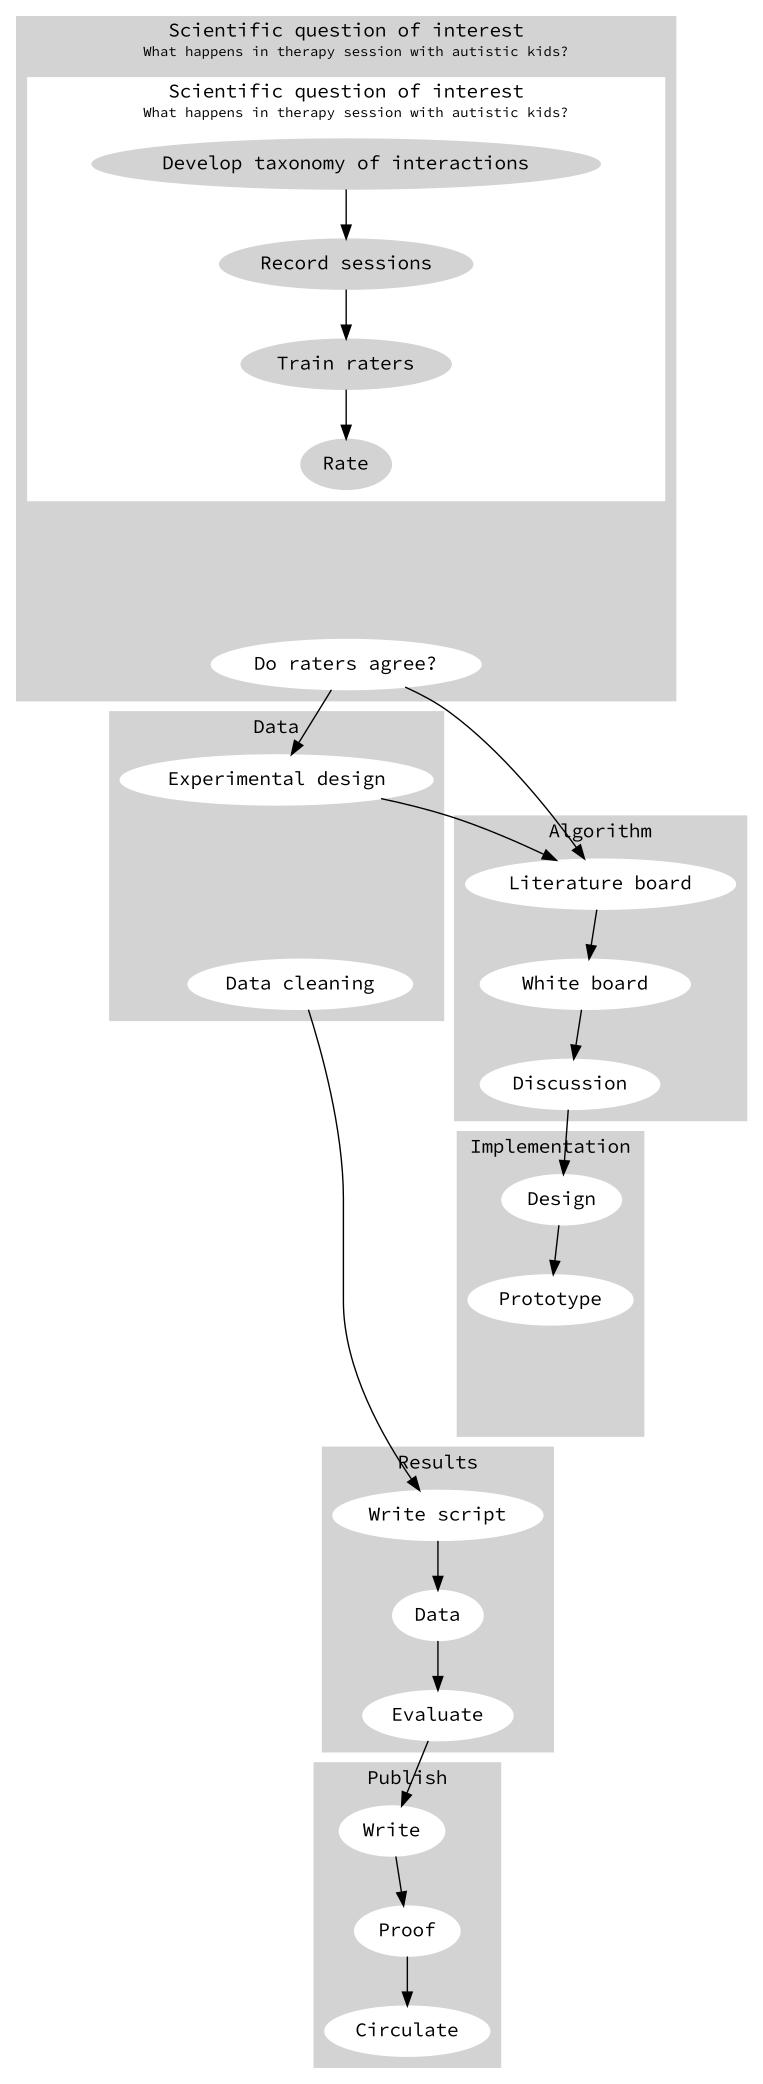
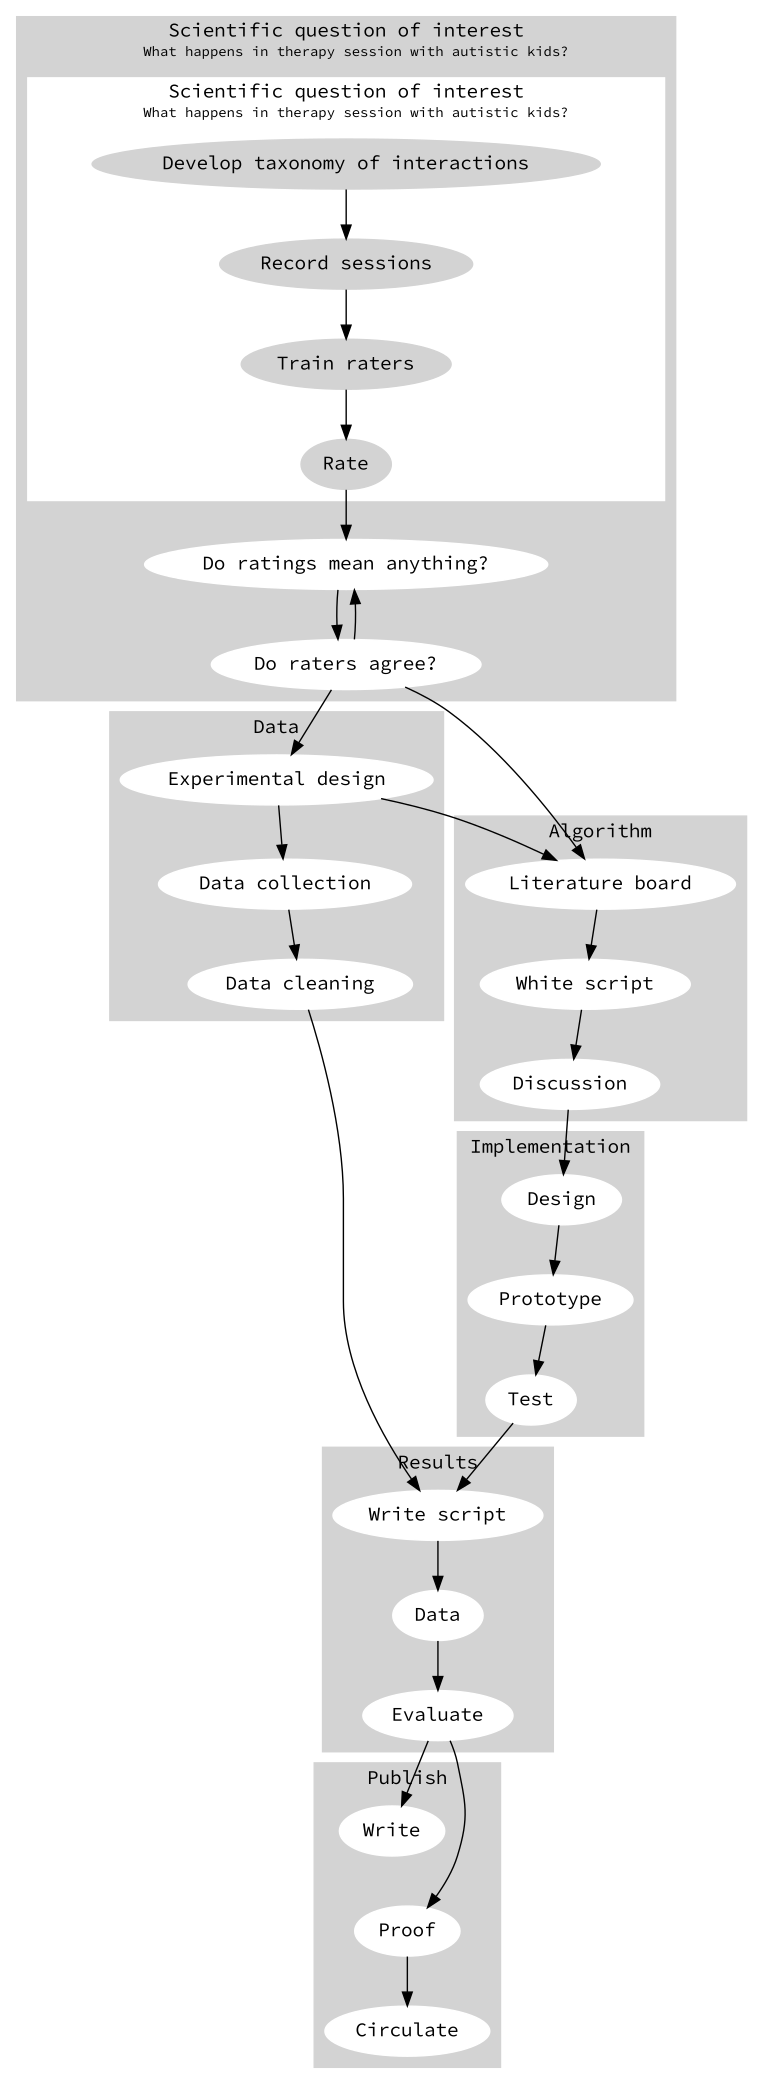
node "Do ratings mean anything?": added
node "Data collection": added
node "White board": label "White board" -> "White script"
node "Test": added
edge "Write" -> "Proof": now "Evaluate" -> "Proof"
